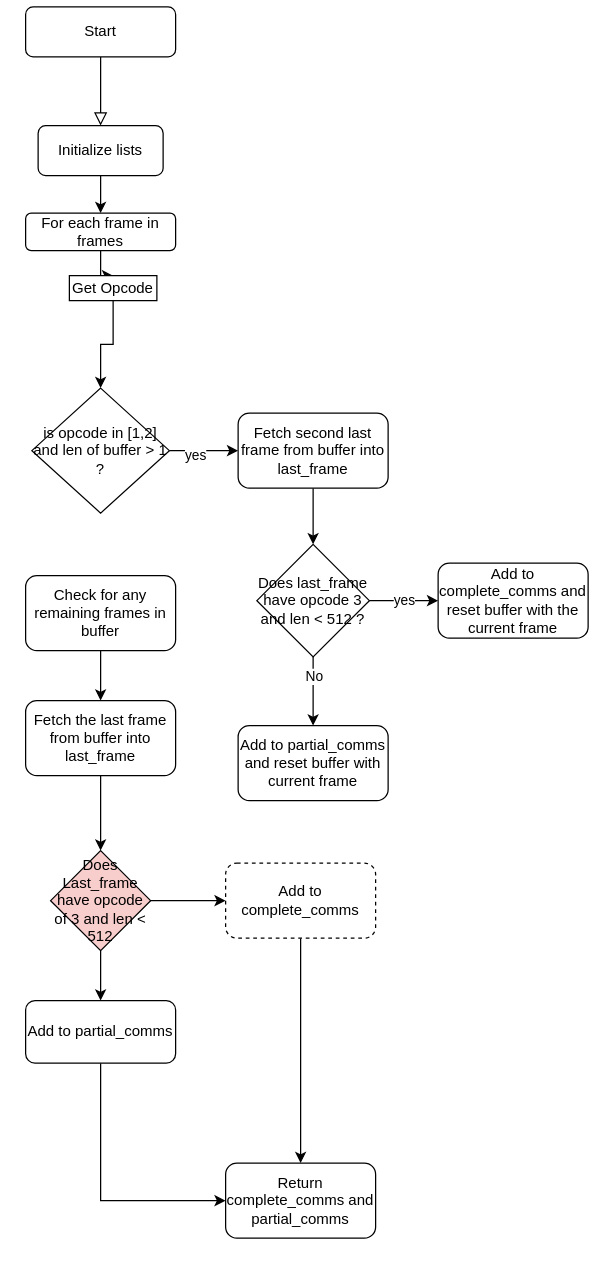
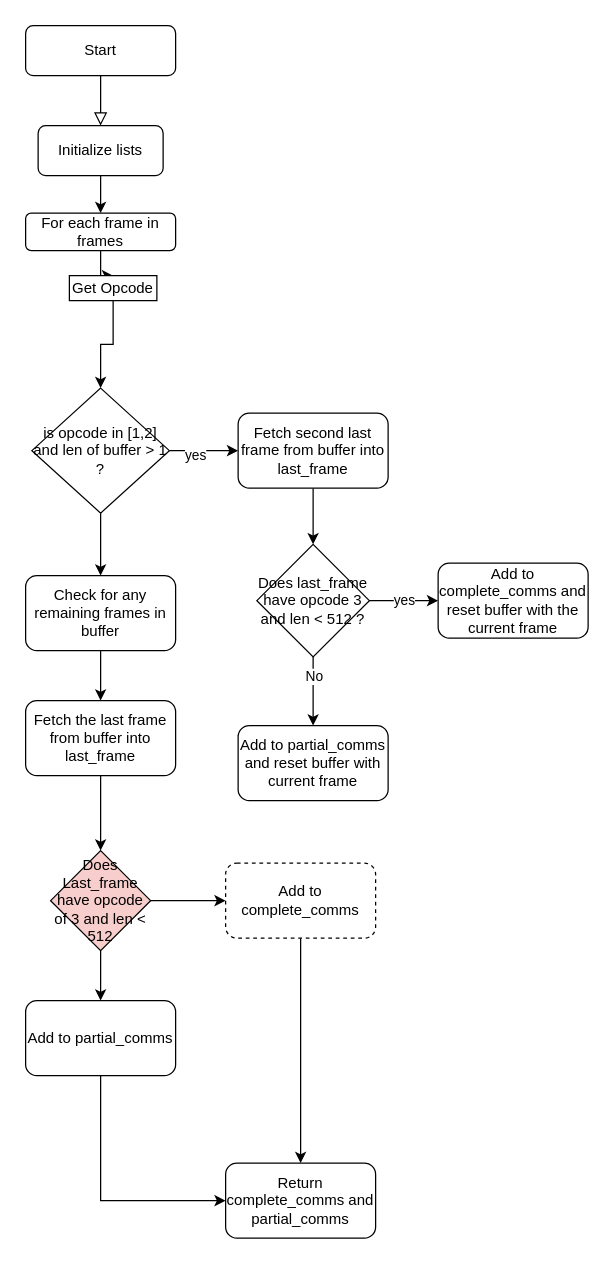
node "Start": moved (101, 32) -> (101, 51)
edge "is opcode in [1,2] and len of buffer > 1 ?" -> "Check for any remaining frames in buffer": added
node "Add to partial_comms": size 150x63 -> 150x75
